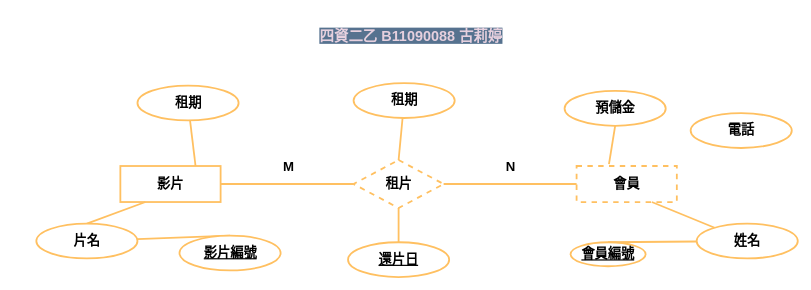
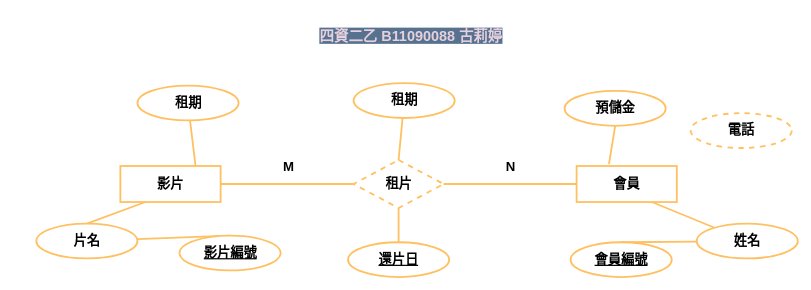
node "電話": style solid -> dashed
node "會員": style dashed -> solid
node "會員編號": size 75x24 -> 101x35
